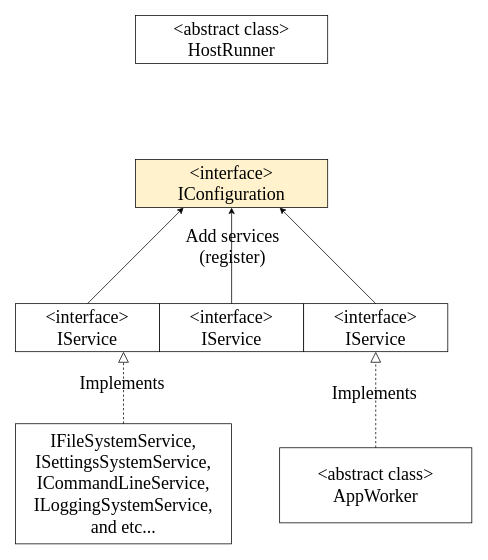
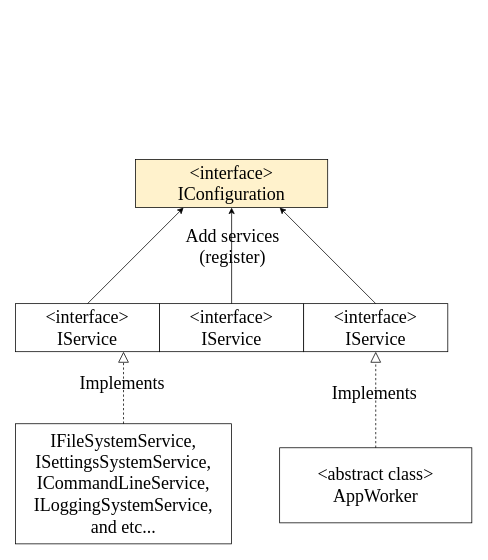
node "<abstract class> HostRunner": removed
